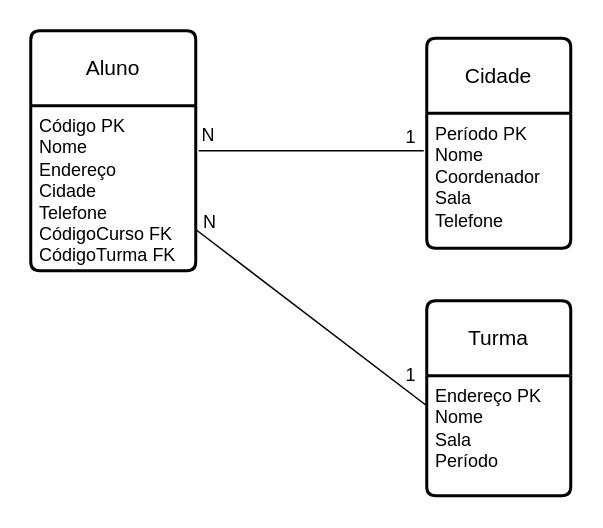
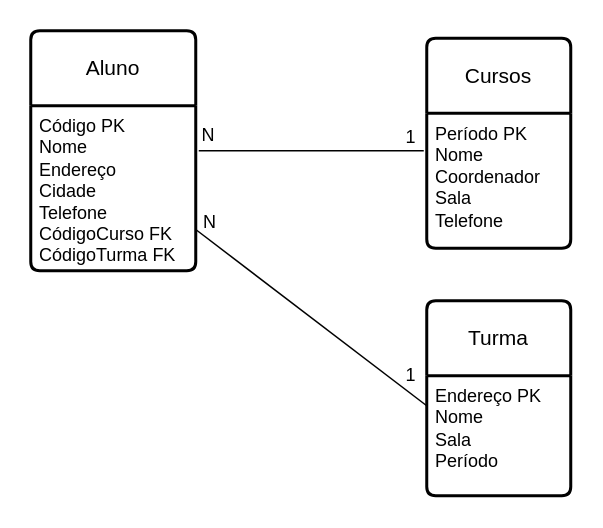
node "Cidade": label "Cidade" -> "Cursos"
